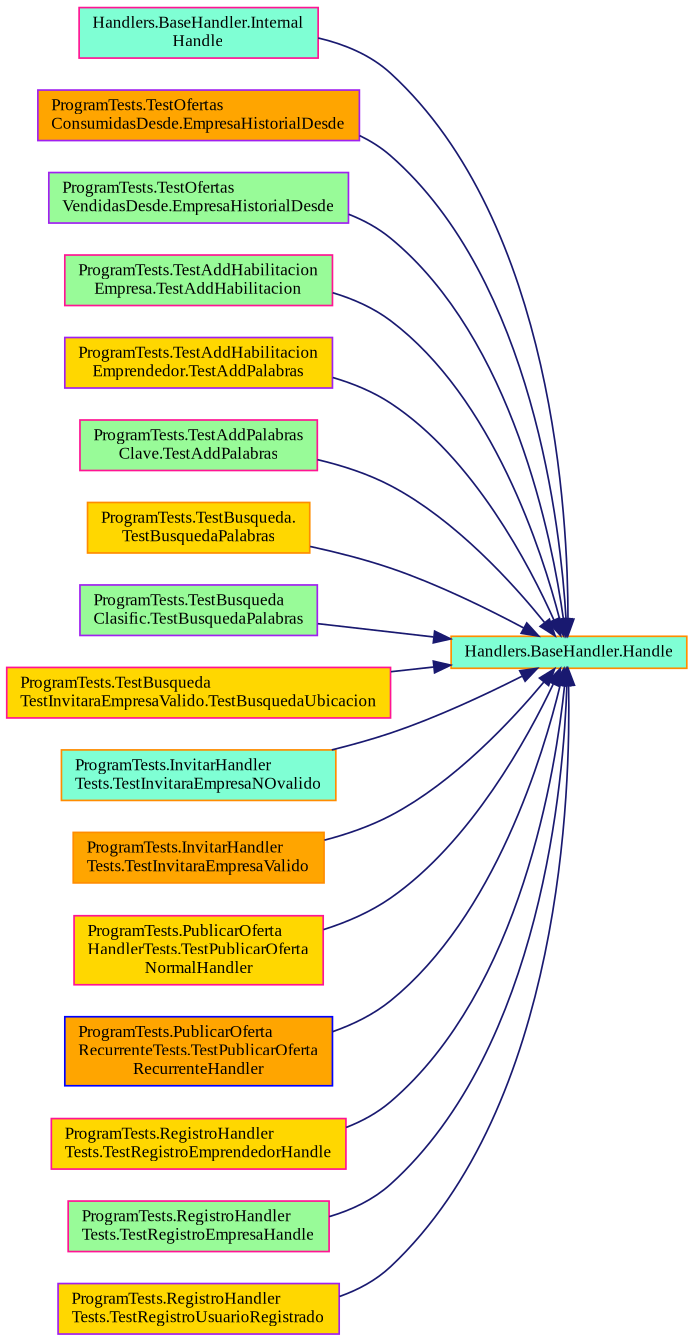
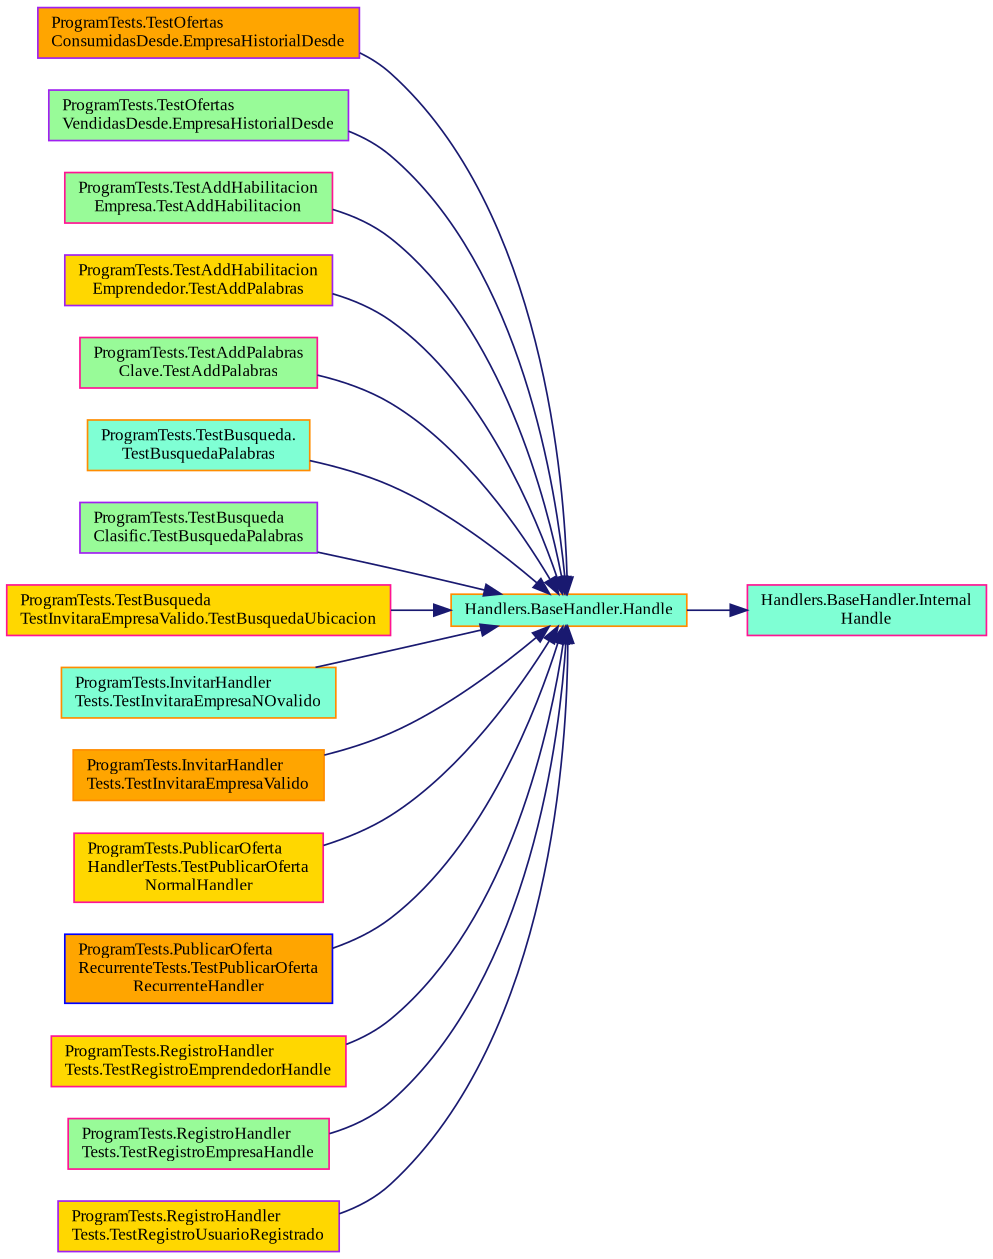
edge "Handlers.BaseHandler.Internal Handle" -> "Handlers.BaseHandler.Handle": reversed
node "ProgramTests.TestBusqueda. TestBusquedaPalabras": fillcolor gold -> aquamarine
